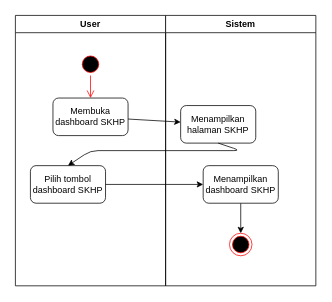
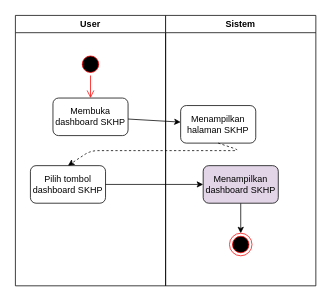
edge "Menampilkan halaman SKHP" -> "Pilih tombol dashboard SKHP": style solid -> dashed
node "Menampilkan dashboard SKHP": fillcolor #ffffff -> #e1d5e7
